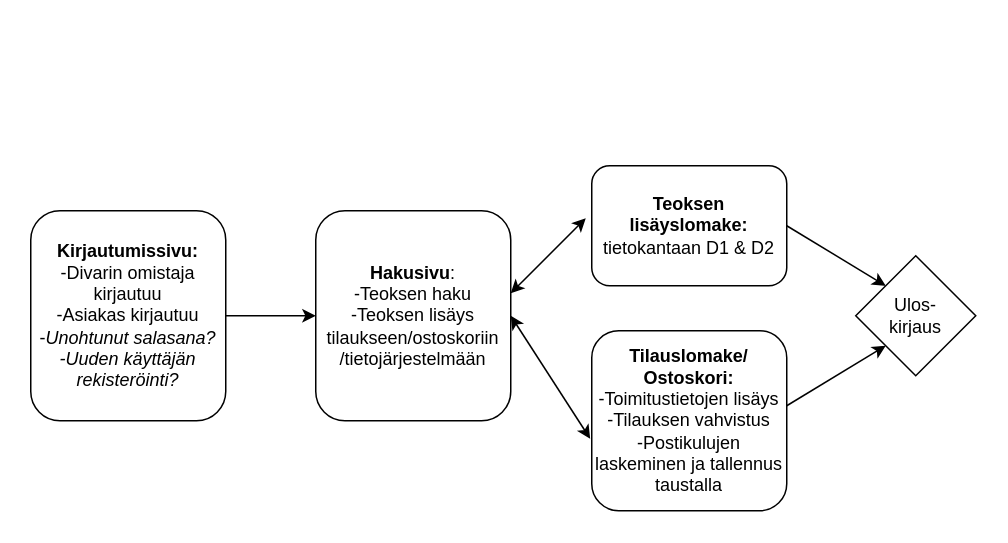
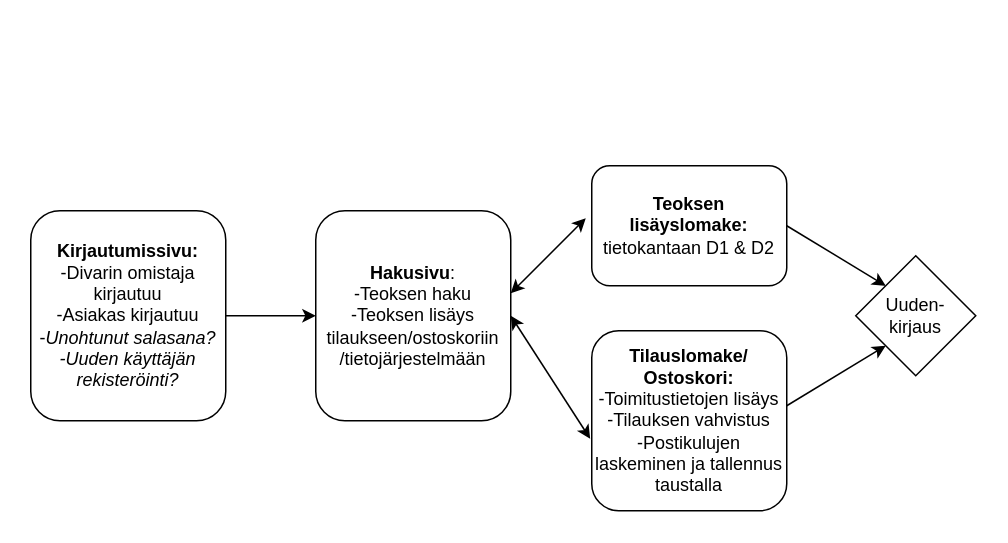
node "Ulos- kirjaus": label "Ulos- kirjaus" -> "Uuden- kirjaus"
